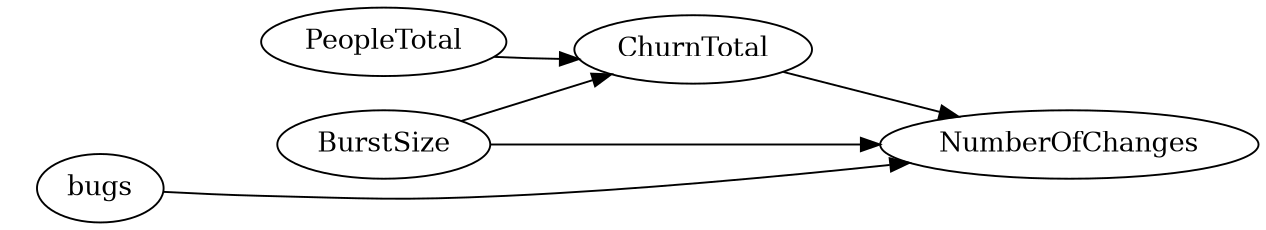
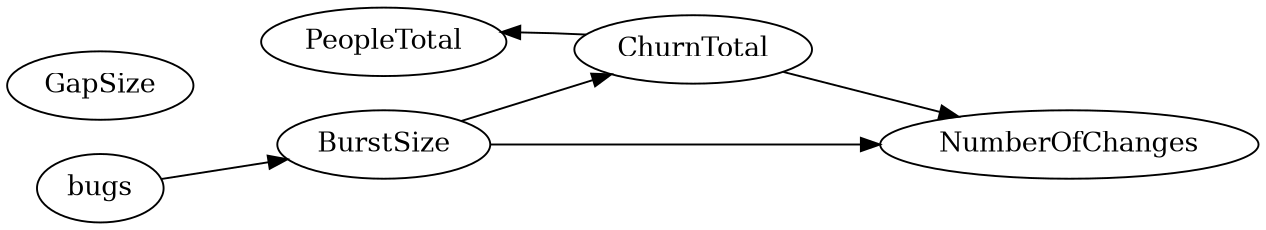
edge "PeopleTotal" -> "ChurnTotal": reversed
node "GapSize": added
edge "bugs" -> "NumberOfChanges": now "bugs" -> "BurstSize"
